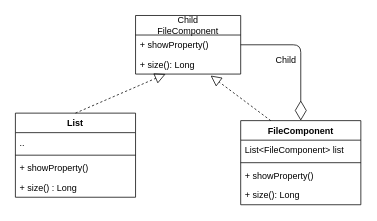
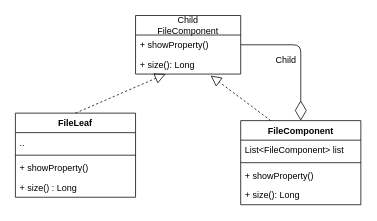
node "List": label "List" -> "FileLeaf"
